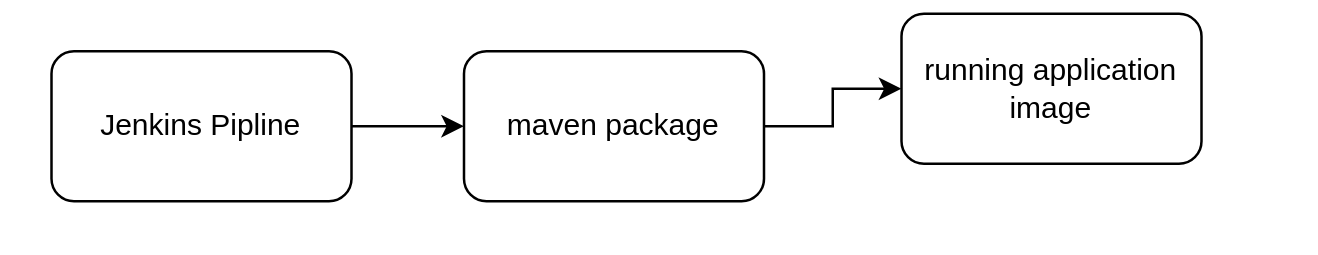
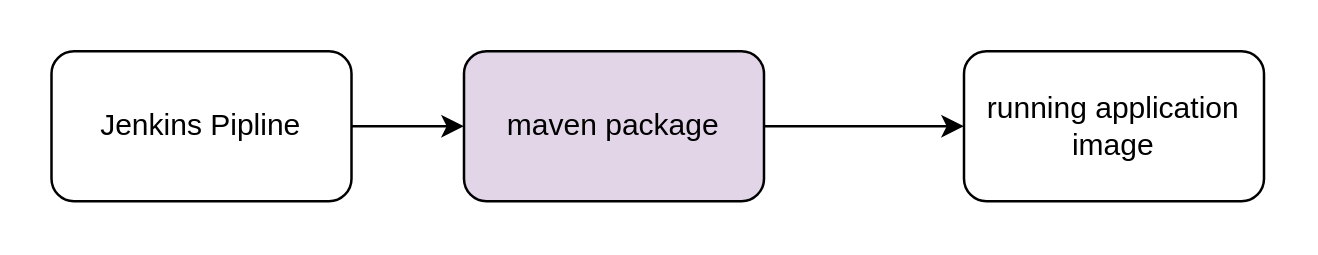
node "running application image": moved (1051, 89) -> (1114, 126)
node "maven package": fillcolor #ffffff -> #e1d5e7
